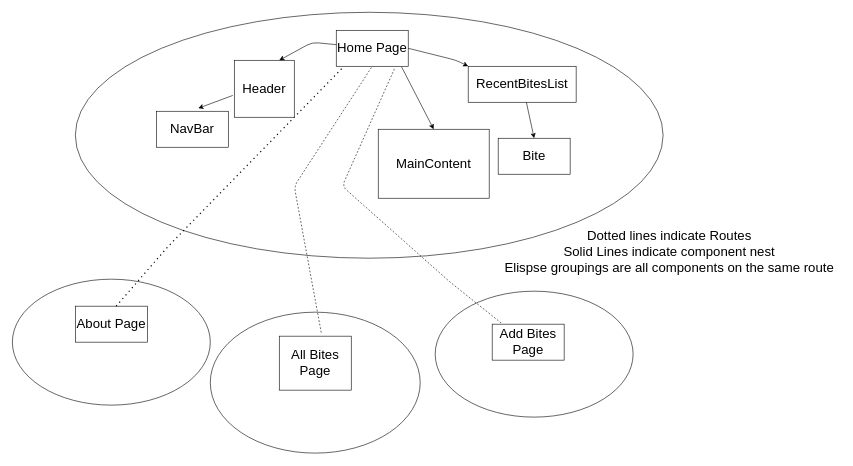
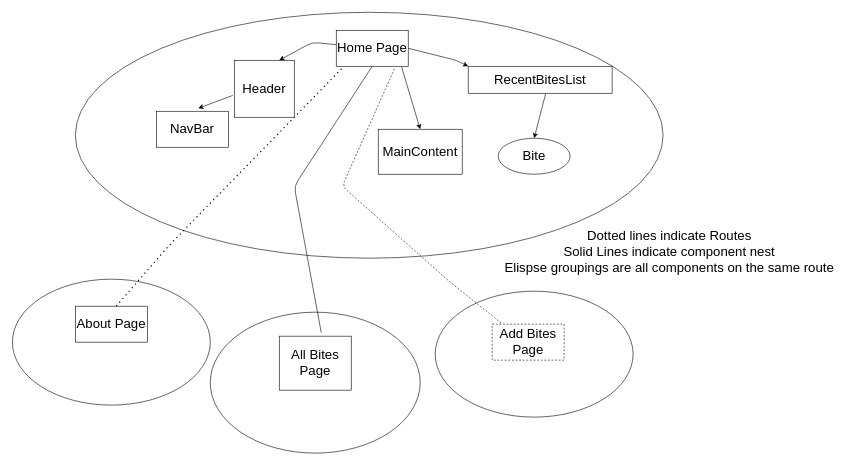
node "RecentBitesList": size 108x36 -> 144x27
node "Bite": shape rectangle -> ellipse
node "MainContent": size 111x69 -> 84x45
edge "Home Page" -- "All Bites Page": style dashed -> solid
node "Add Bites Page": style solid -> dashed
